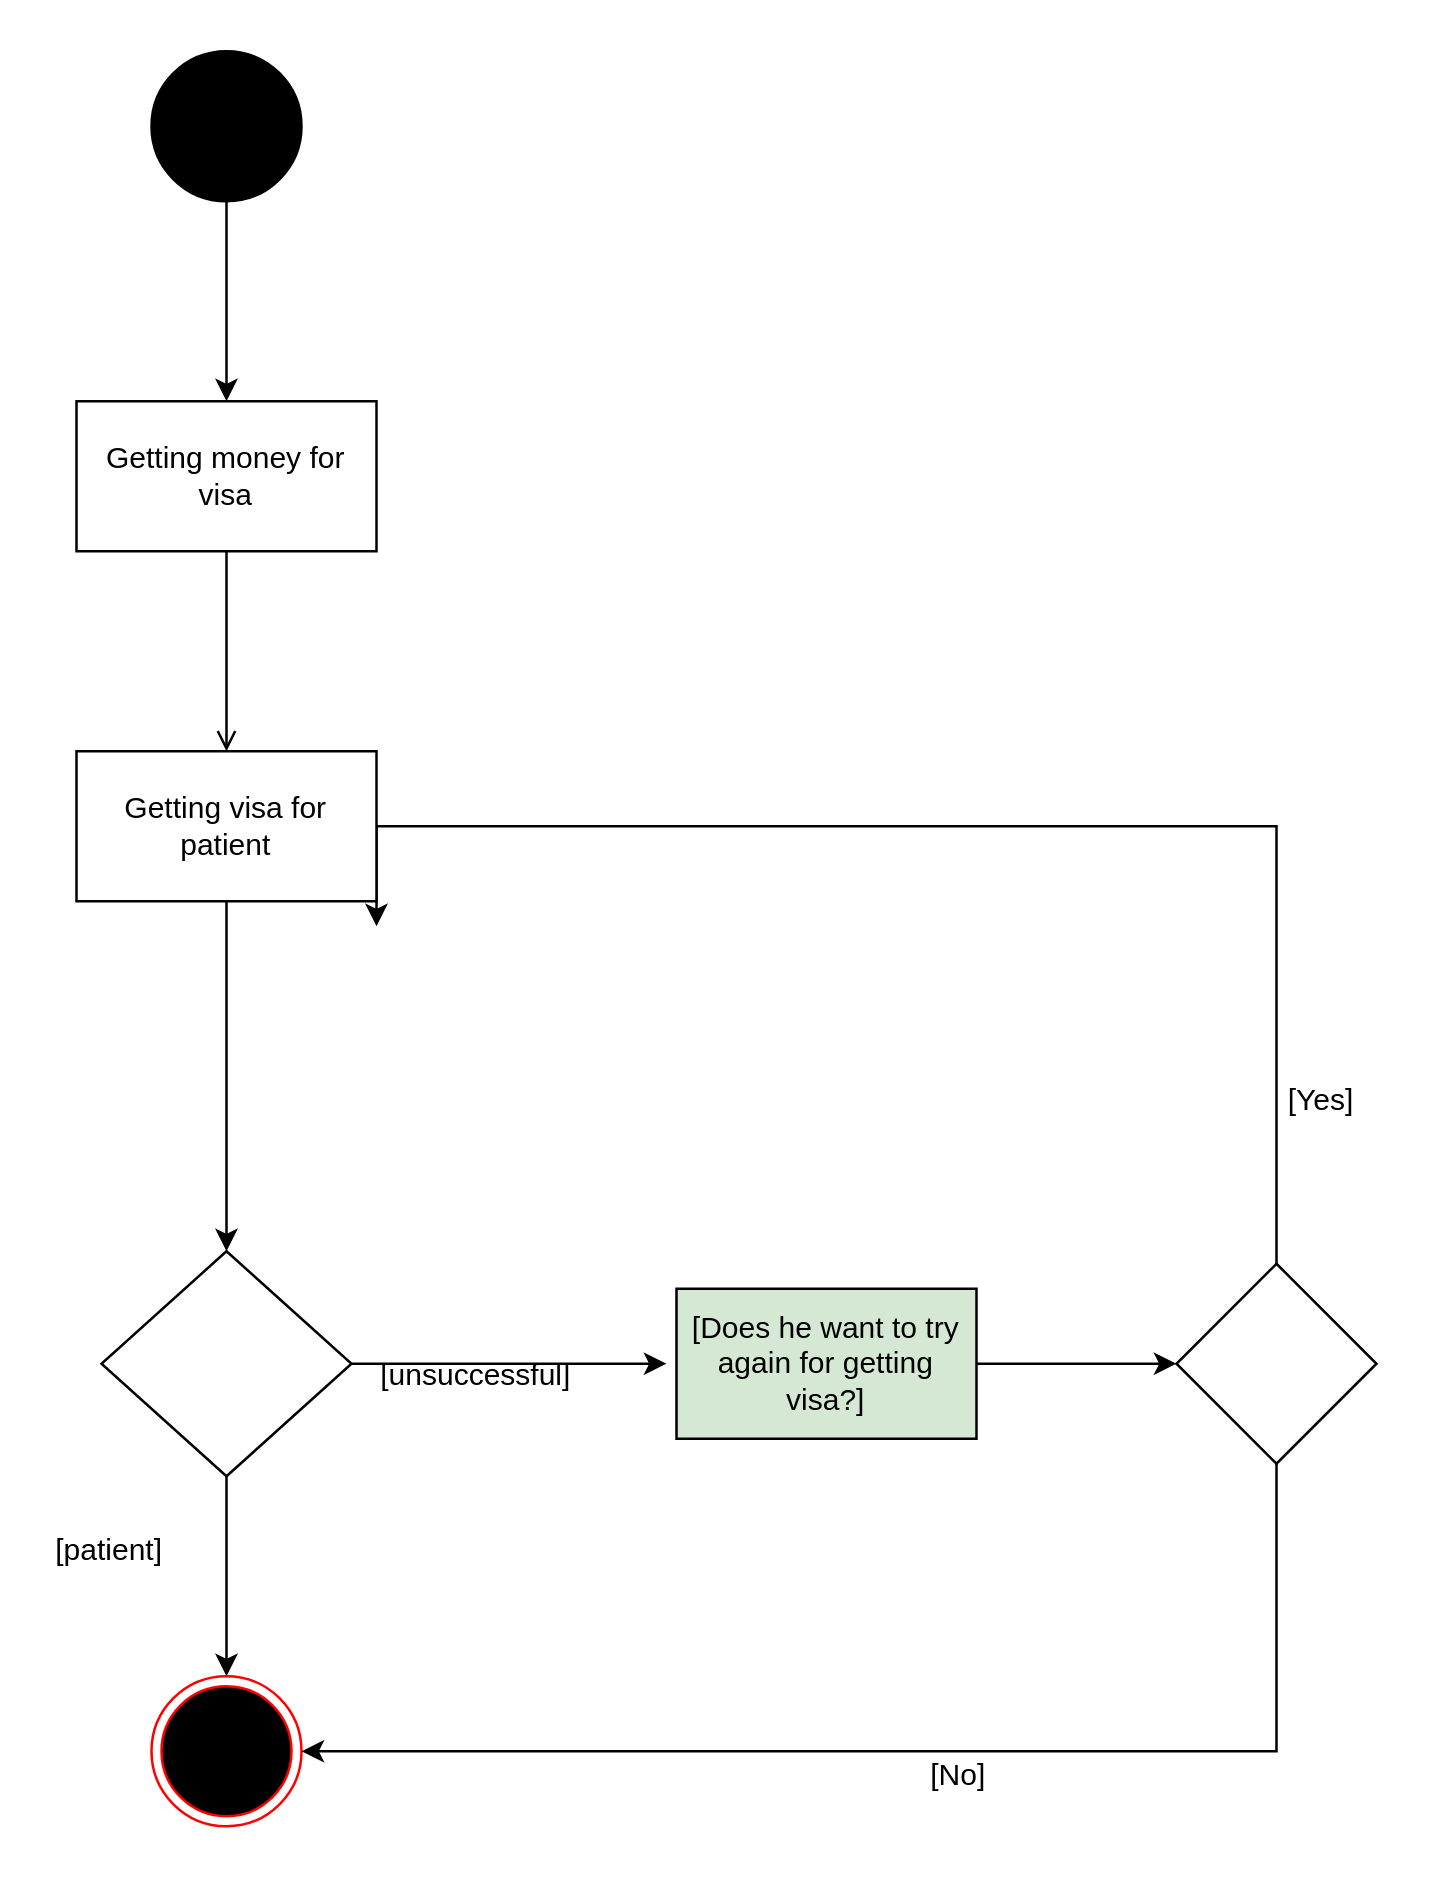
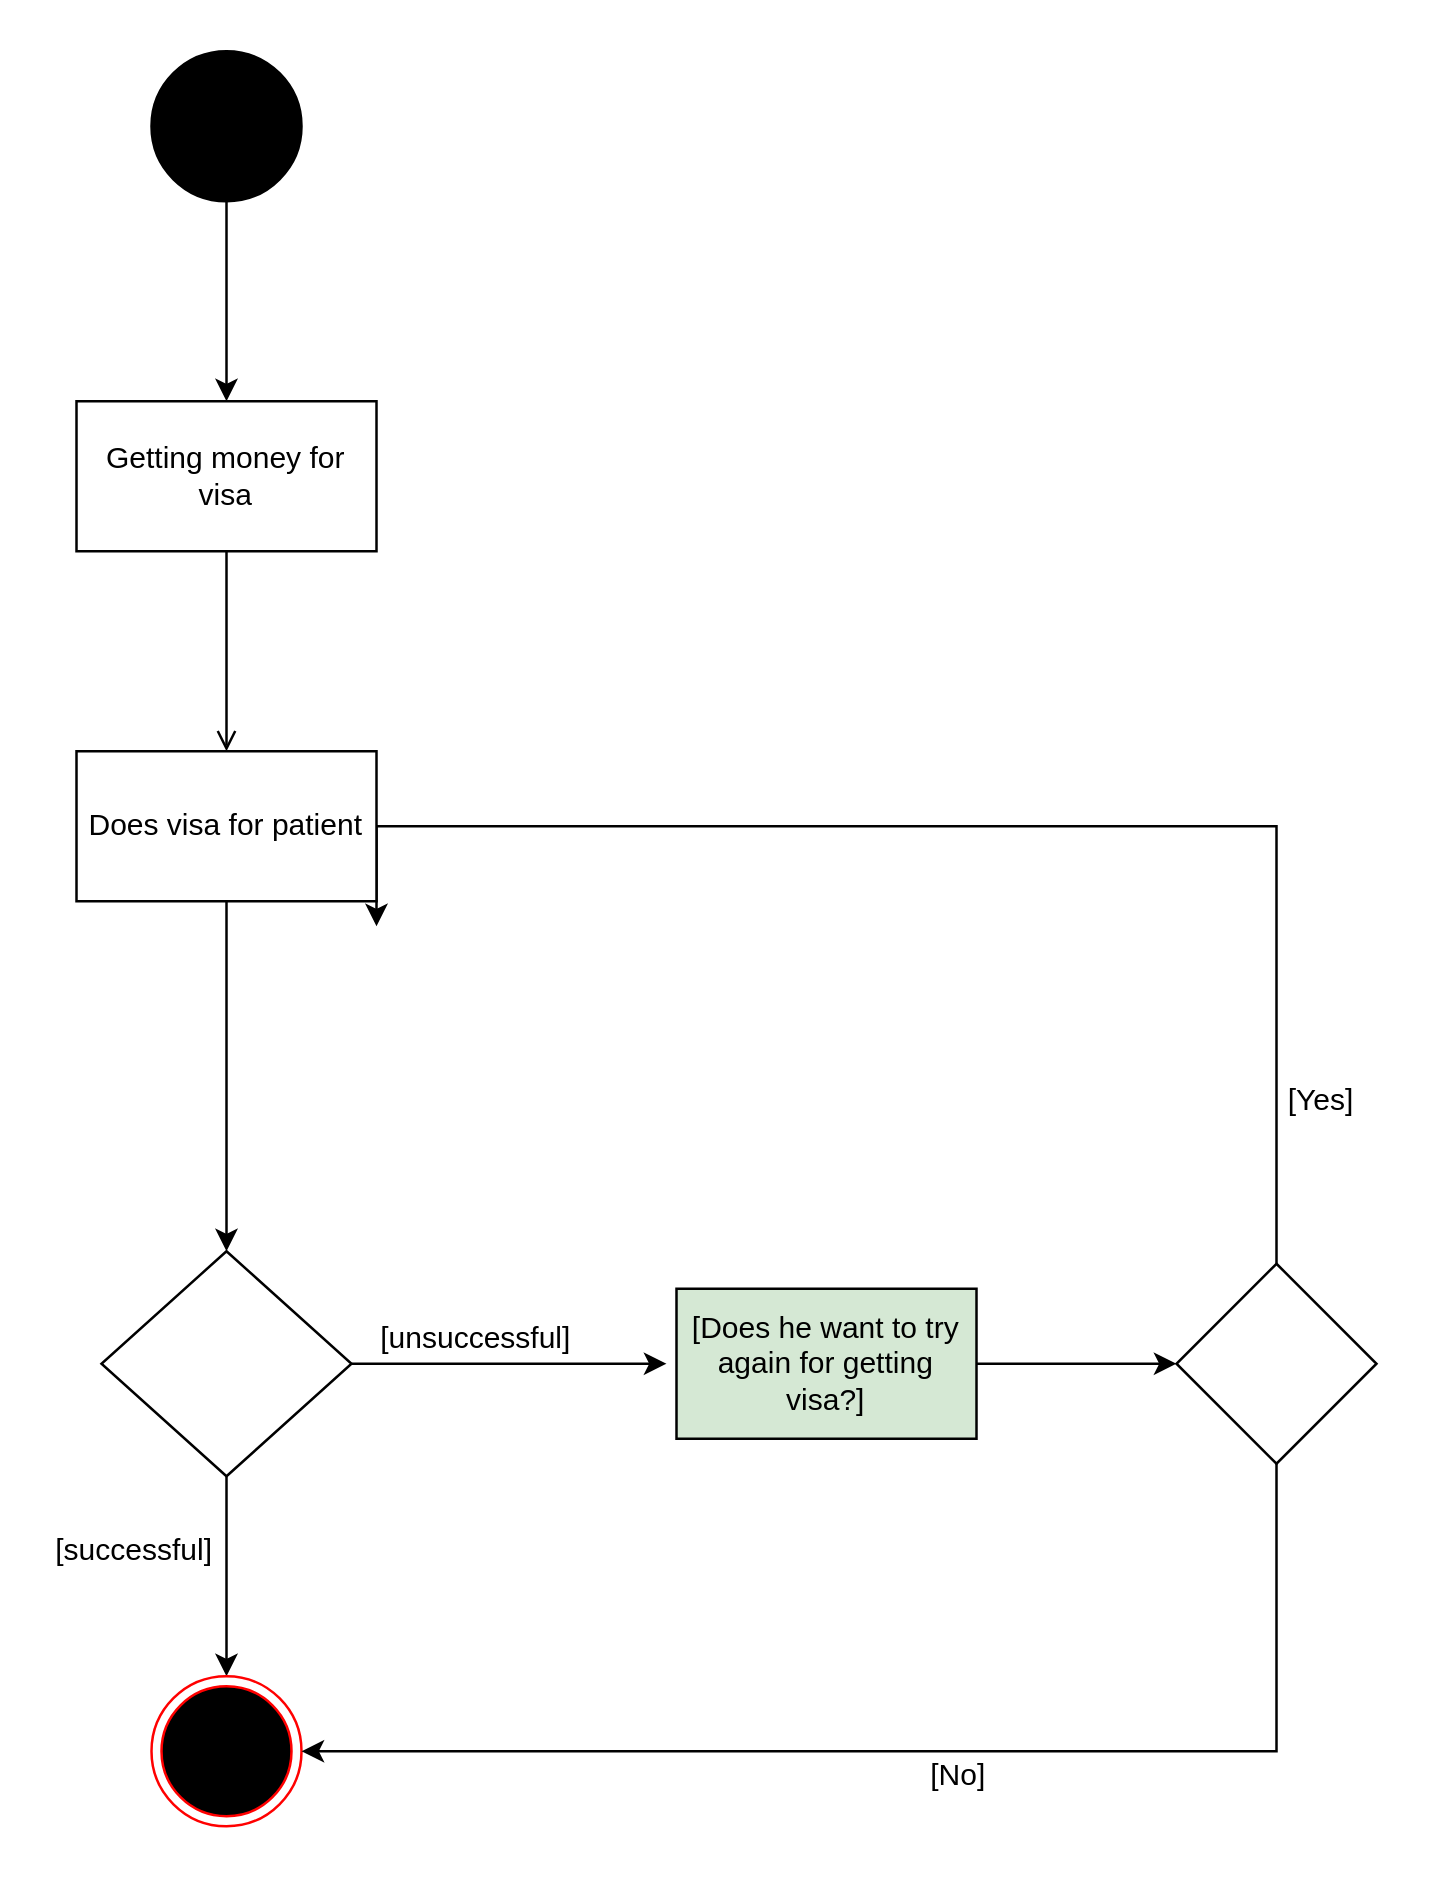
node "Getting visa for patient": label "Getting visa for patient" -> "Does visa for patient"
node "[unsuccessful]": moved (489, 1376) -> (489, 1339)
node "[patient]": label "[patient]" -> "[successful]"
